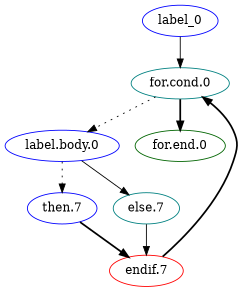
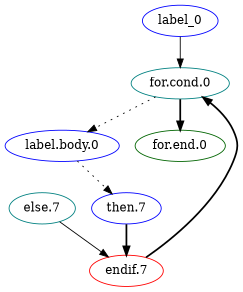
edge "label.body.0" -> "else.7": removed
